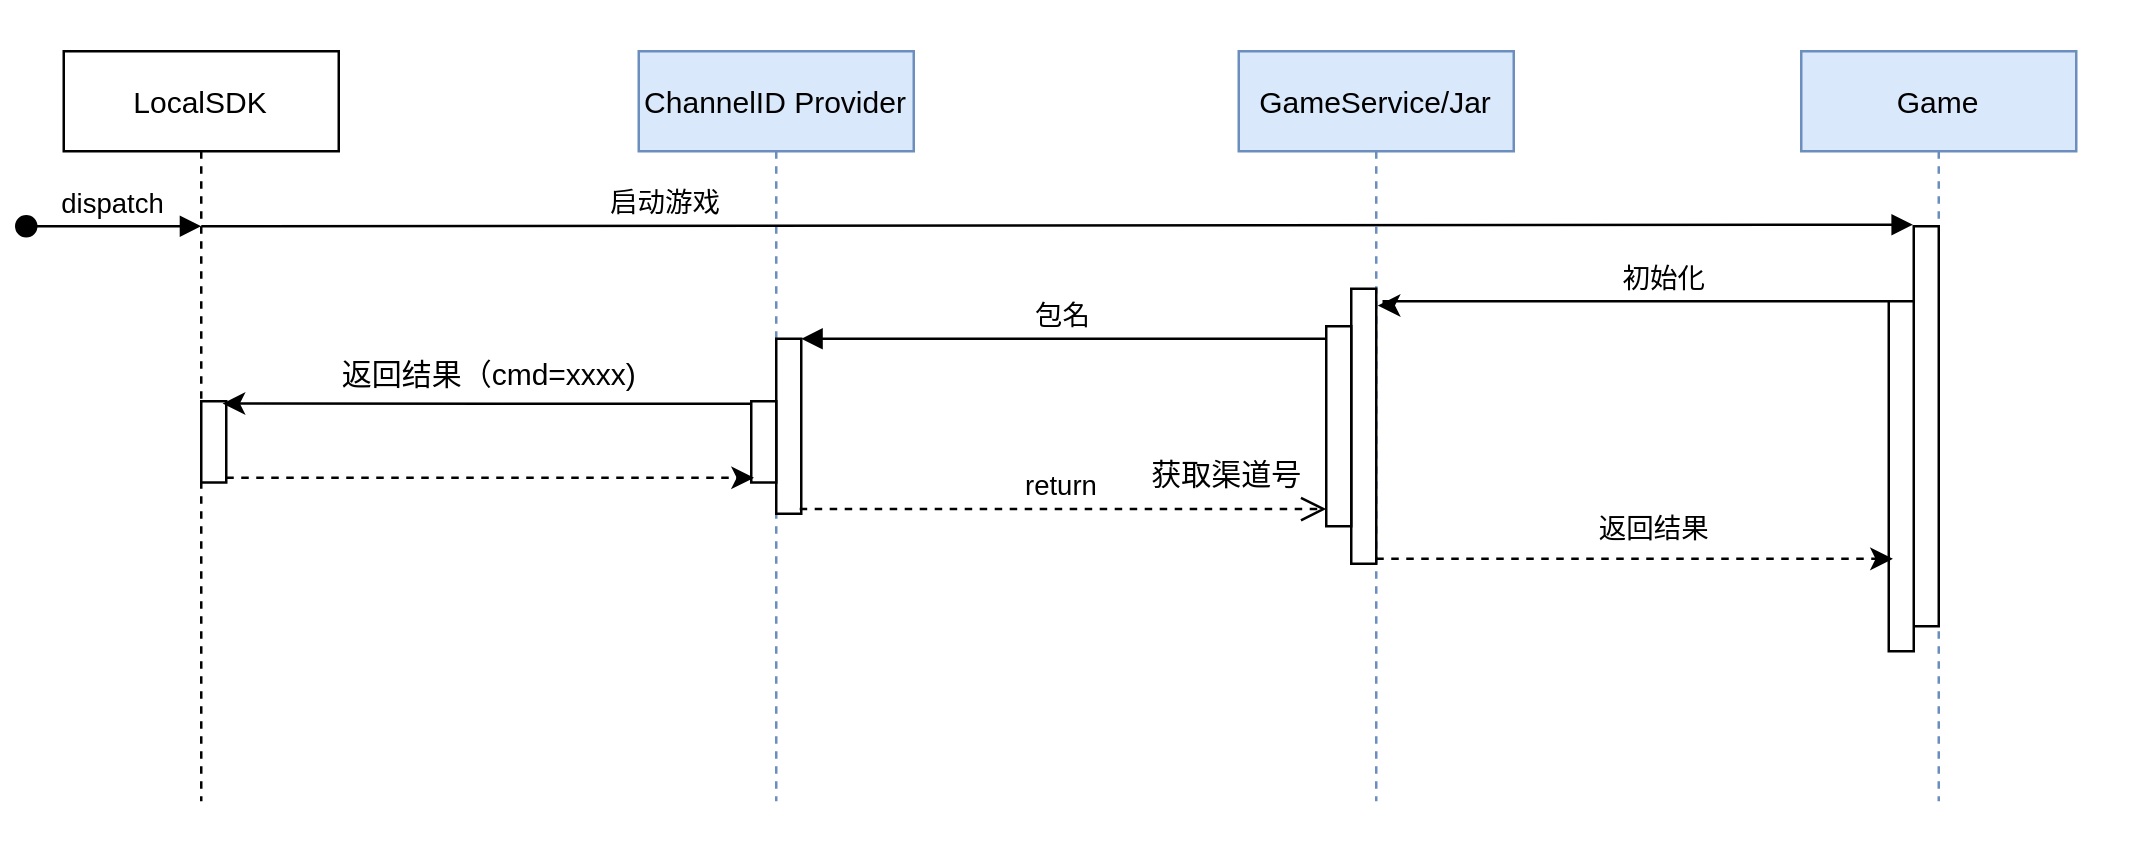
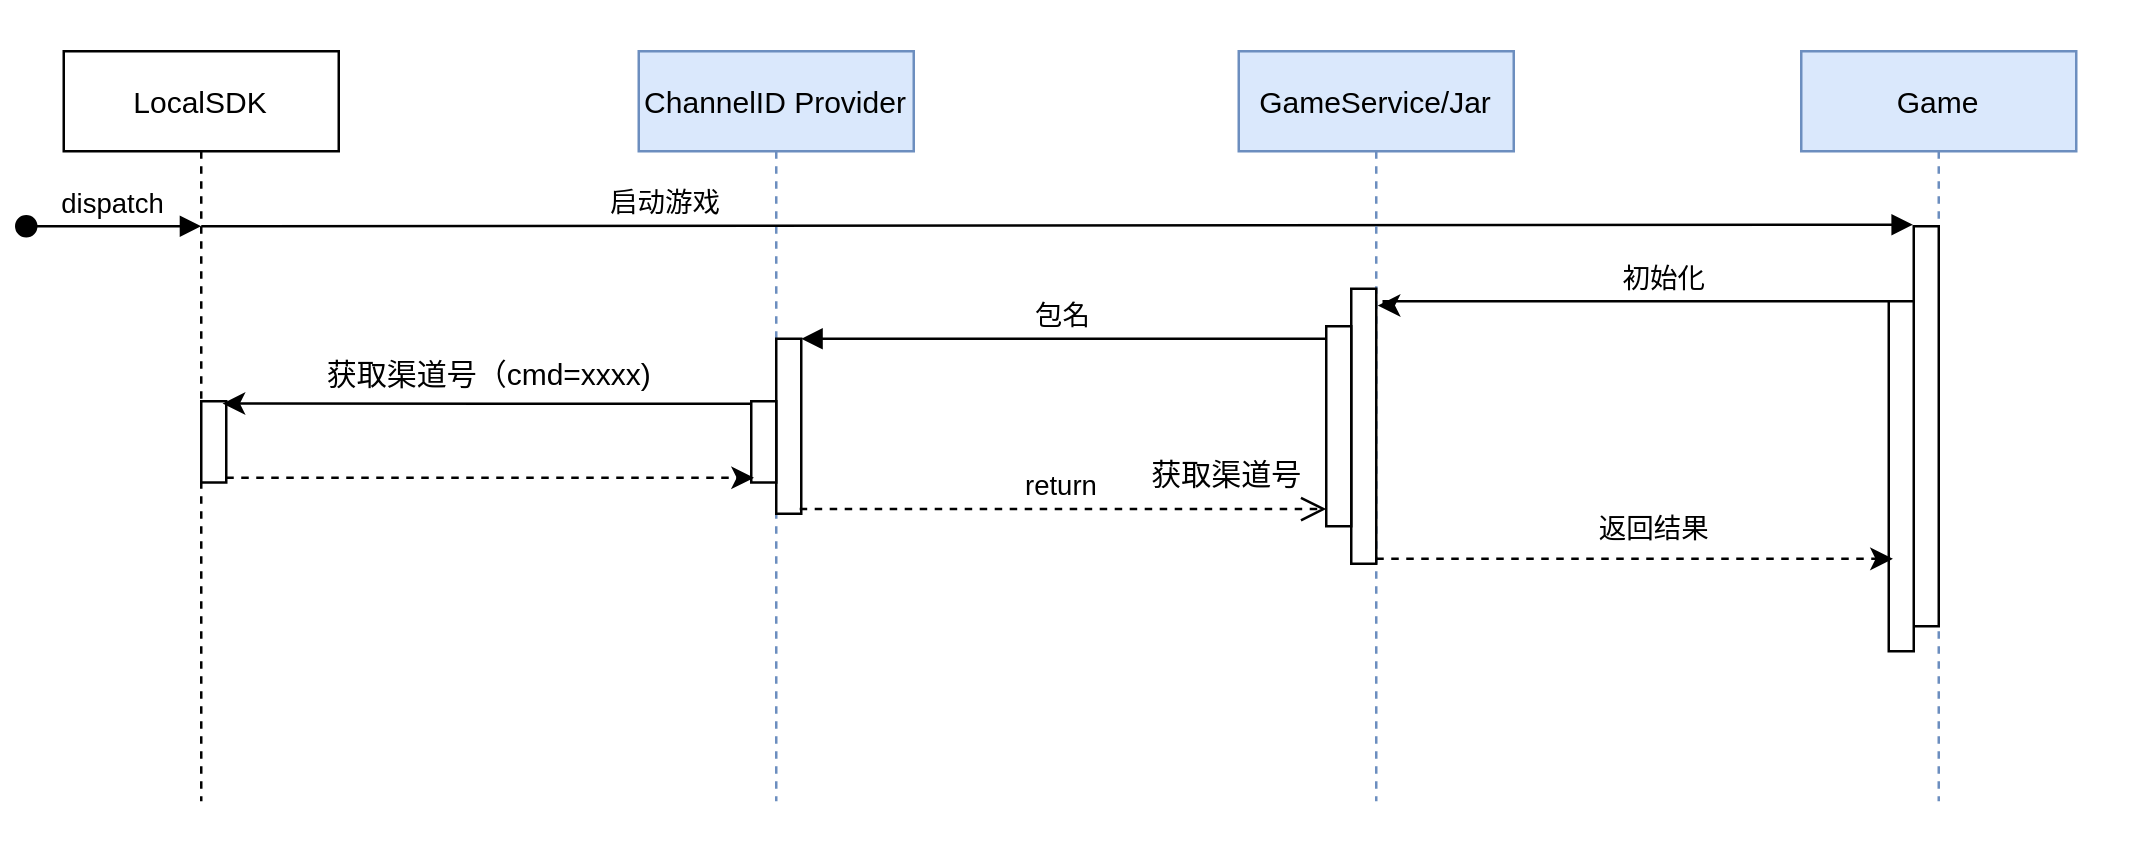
node "返回结果（cmd=xxxx)": label "返回结果（cmd=xxxx)" -> "获取渠道号（cmd=xxxx)"
